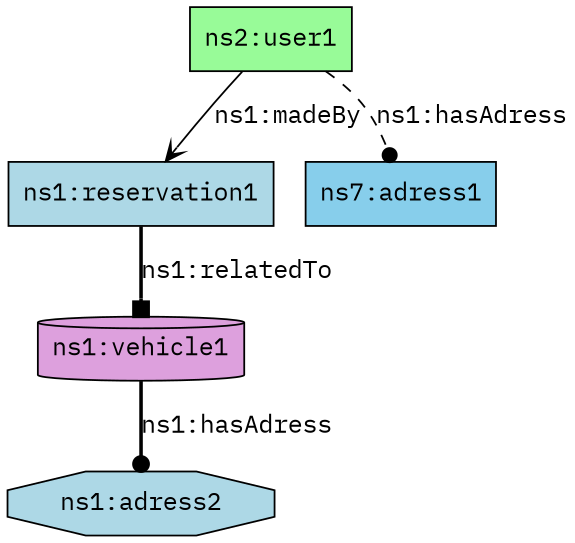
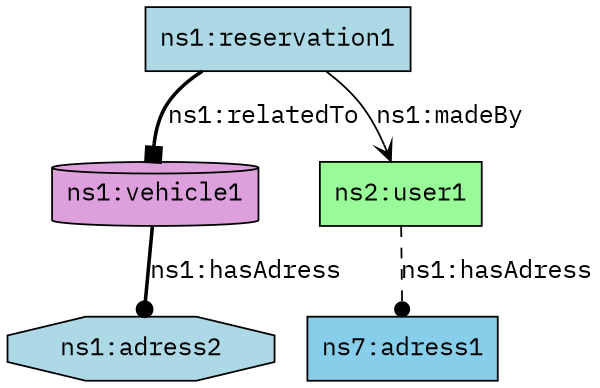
edge "ns2:user1" -> "ns1:reservation1": reversed
